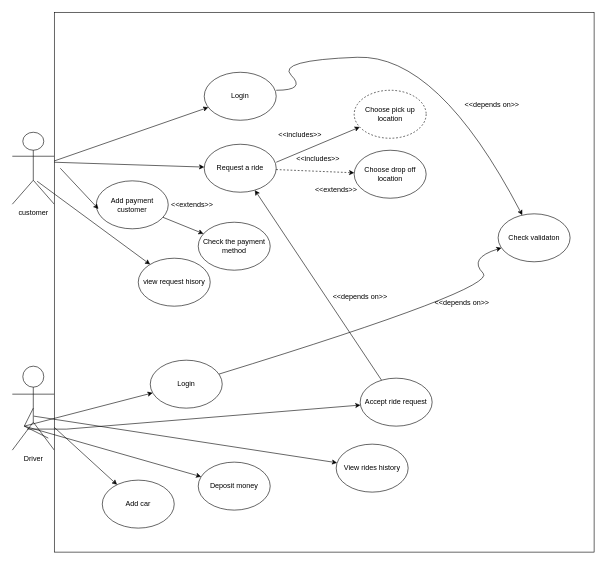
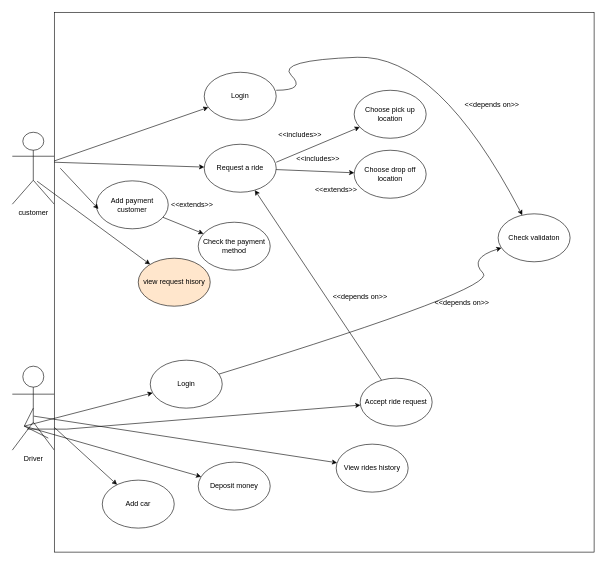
node "Choose pick up location": style dashed -> solid
edge "Request a ride" -> "Choose drop off location": style dashed -> solid
node "view request hisory": fillcolor #ffffff -> #ffe6cc
